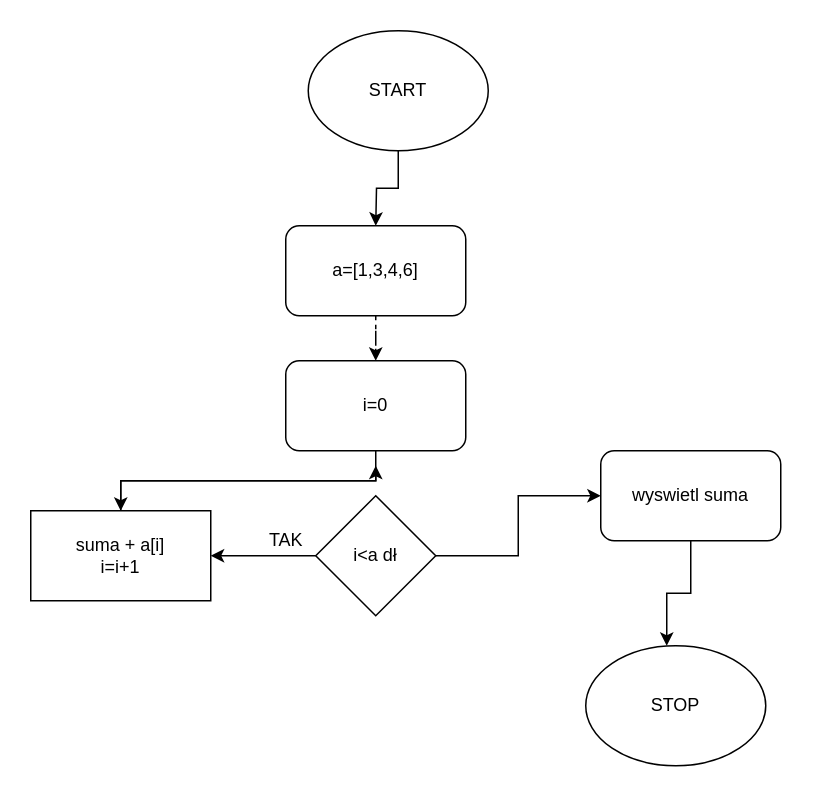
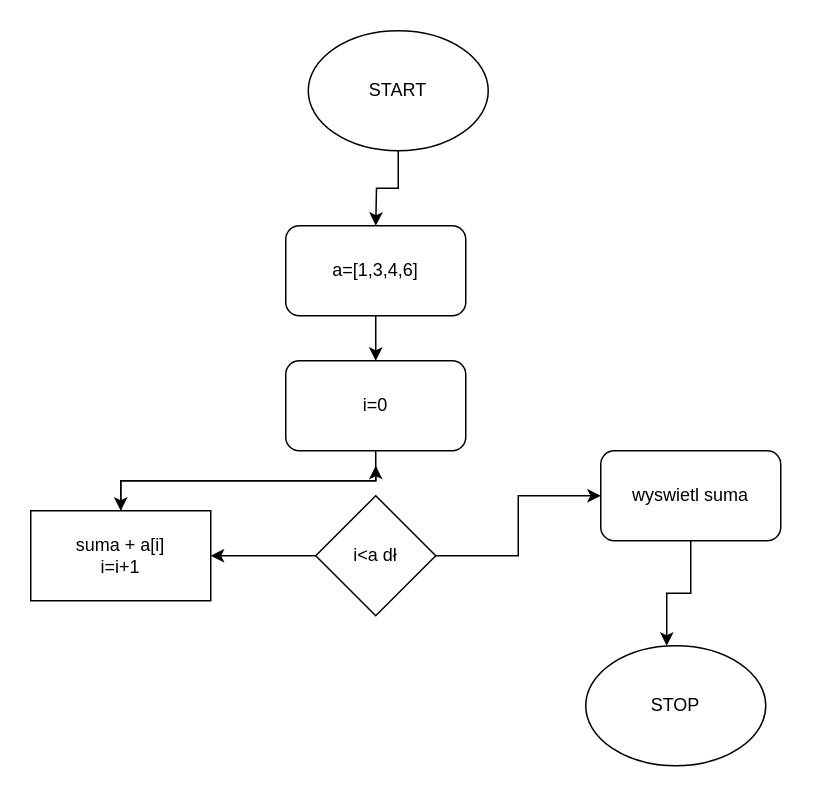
edge "a=[1,3,4,6]" -> "i=0": style dashed -> solid
node "TAK": removed
